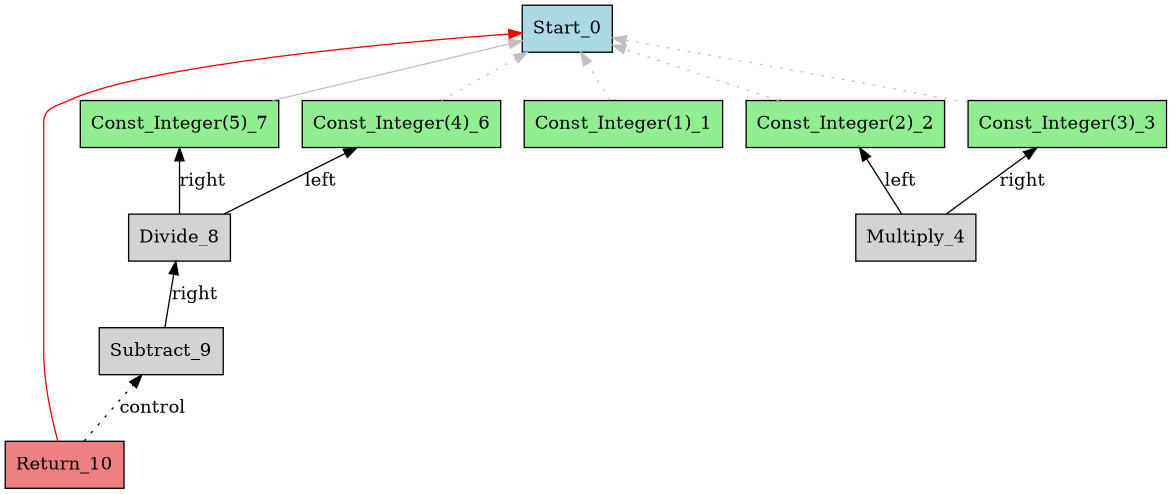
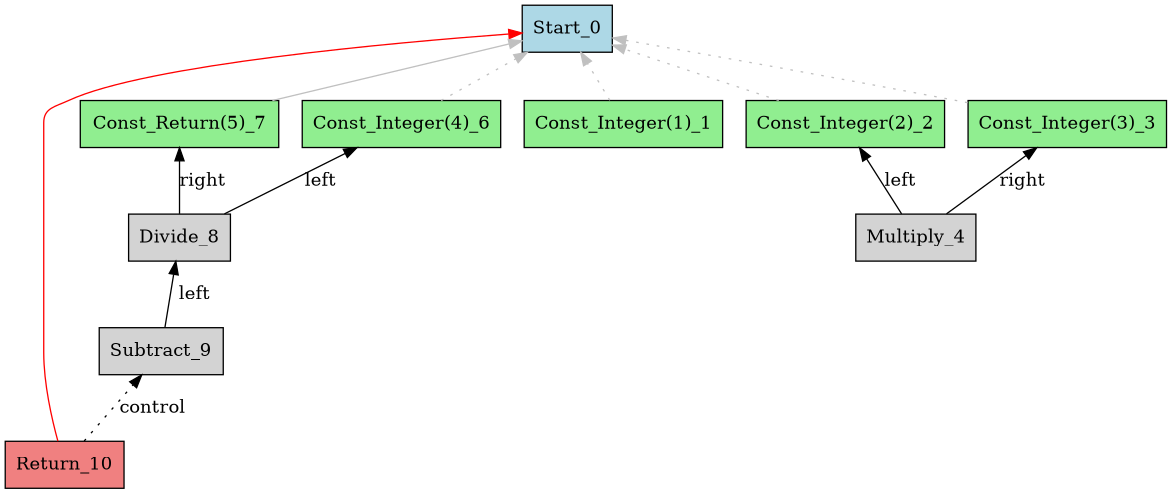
node "Const_Integer(5)_7": label "Const_Integer(5)_7" -> "Const_Return(5)_7"
edge "Subtract_9" -> "Divide_8": label "right" -> "left"
